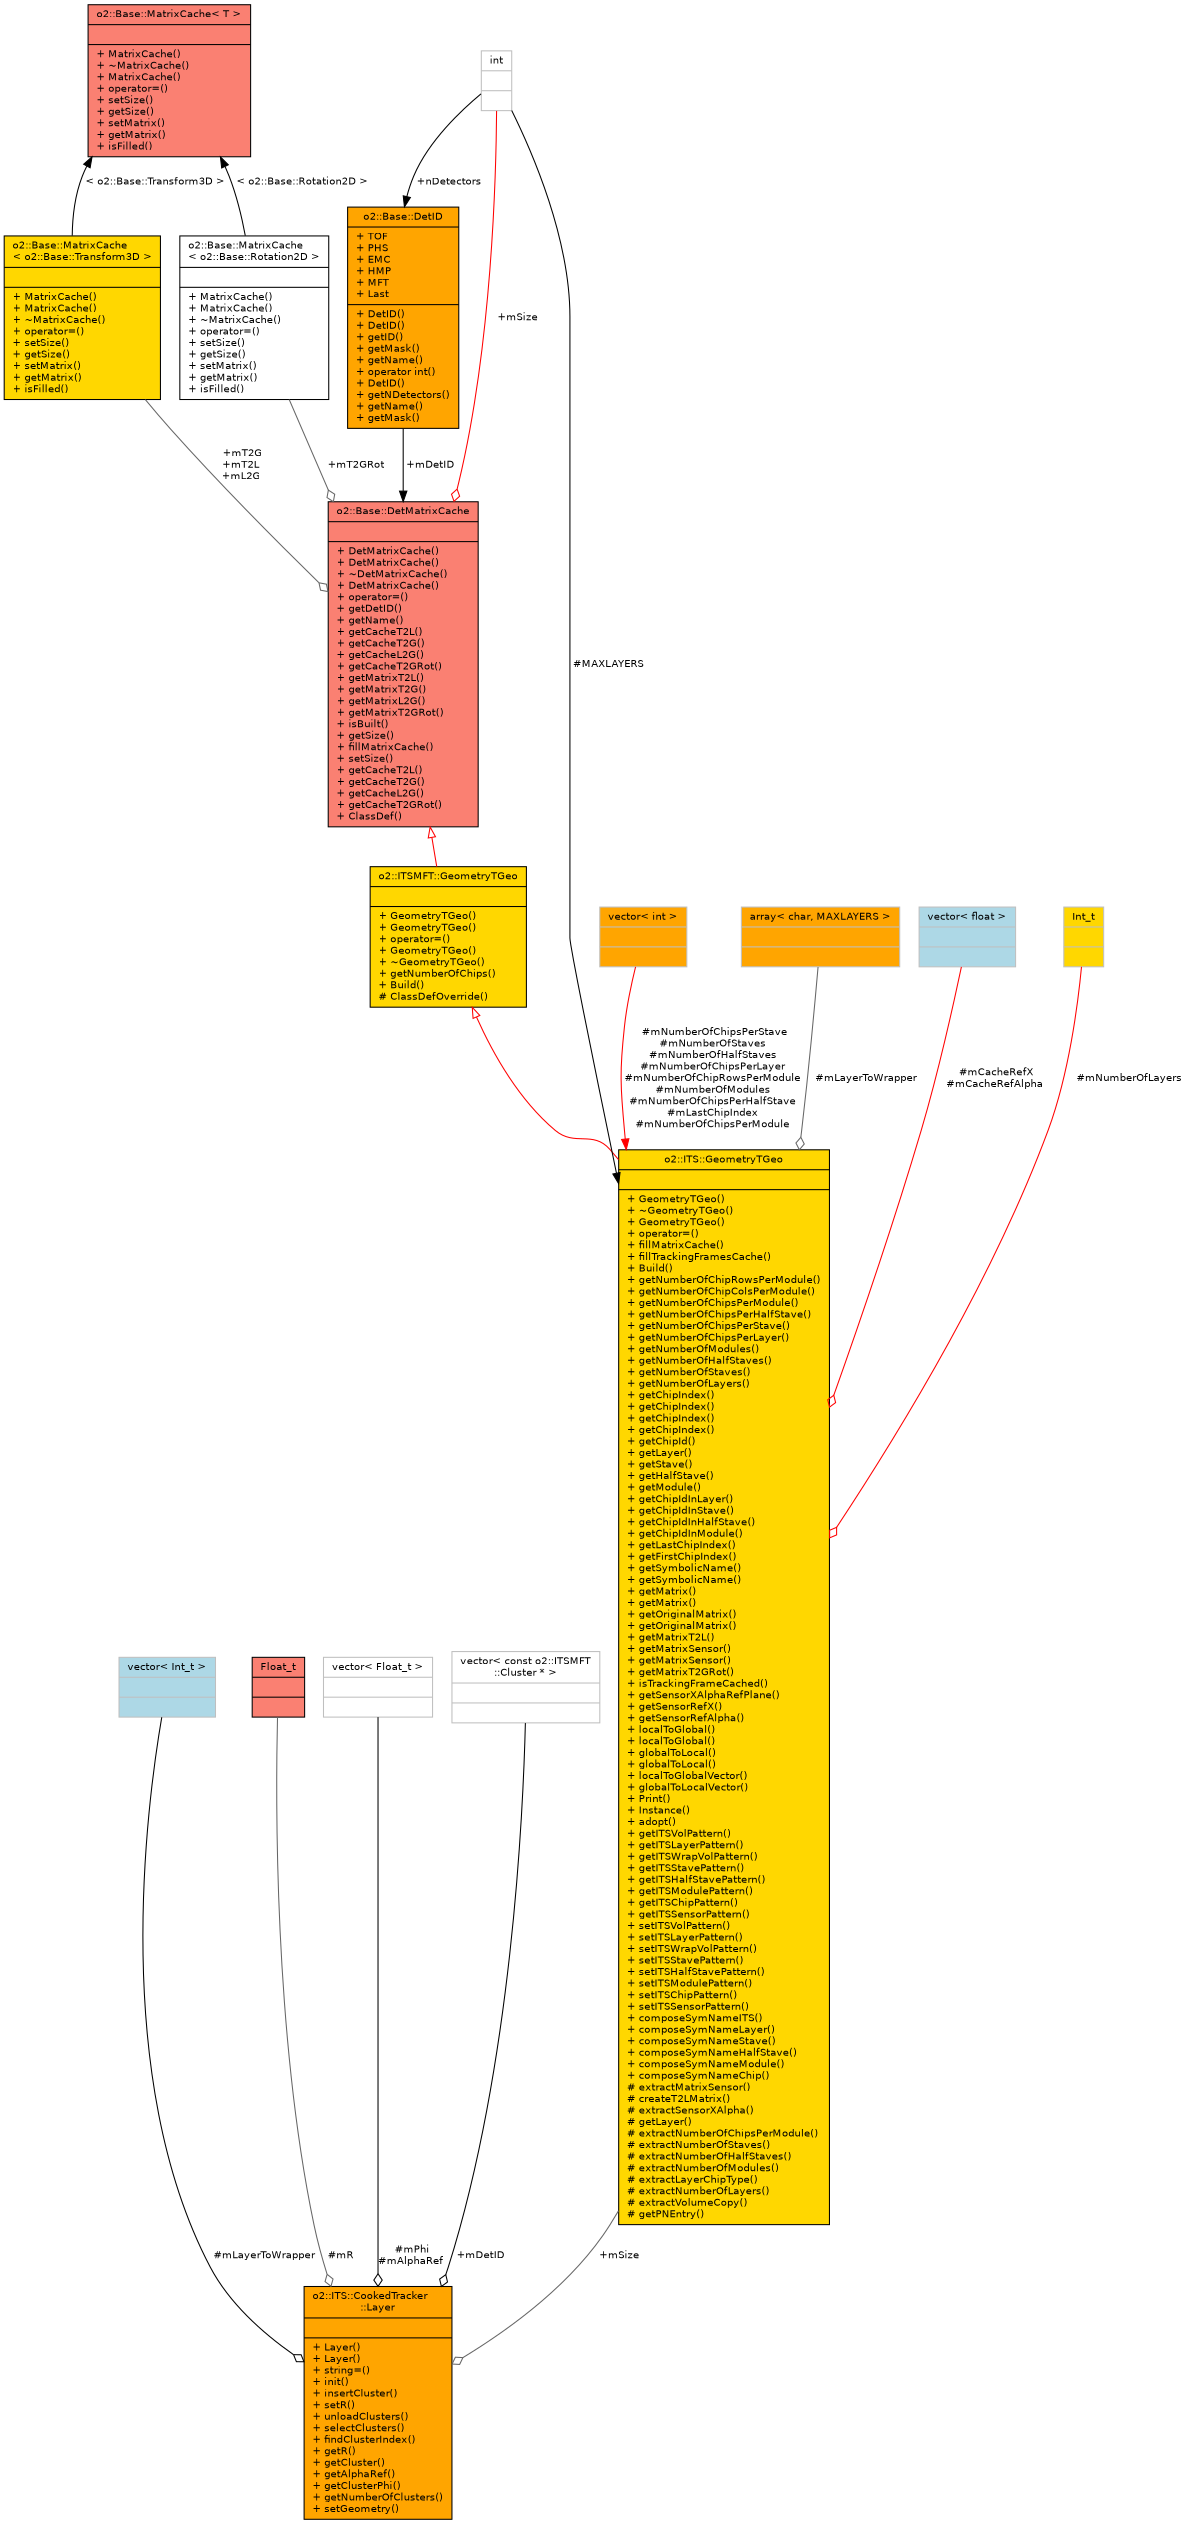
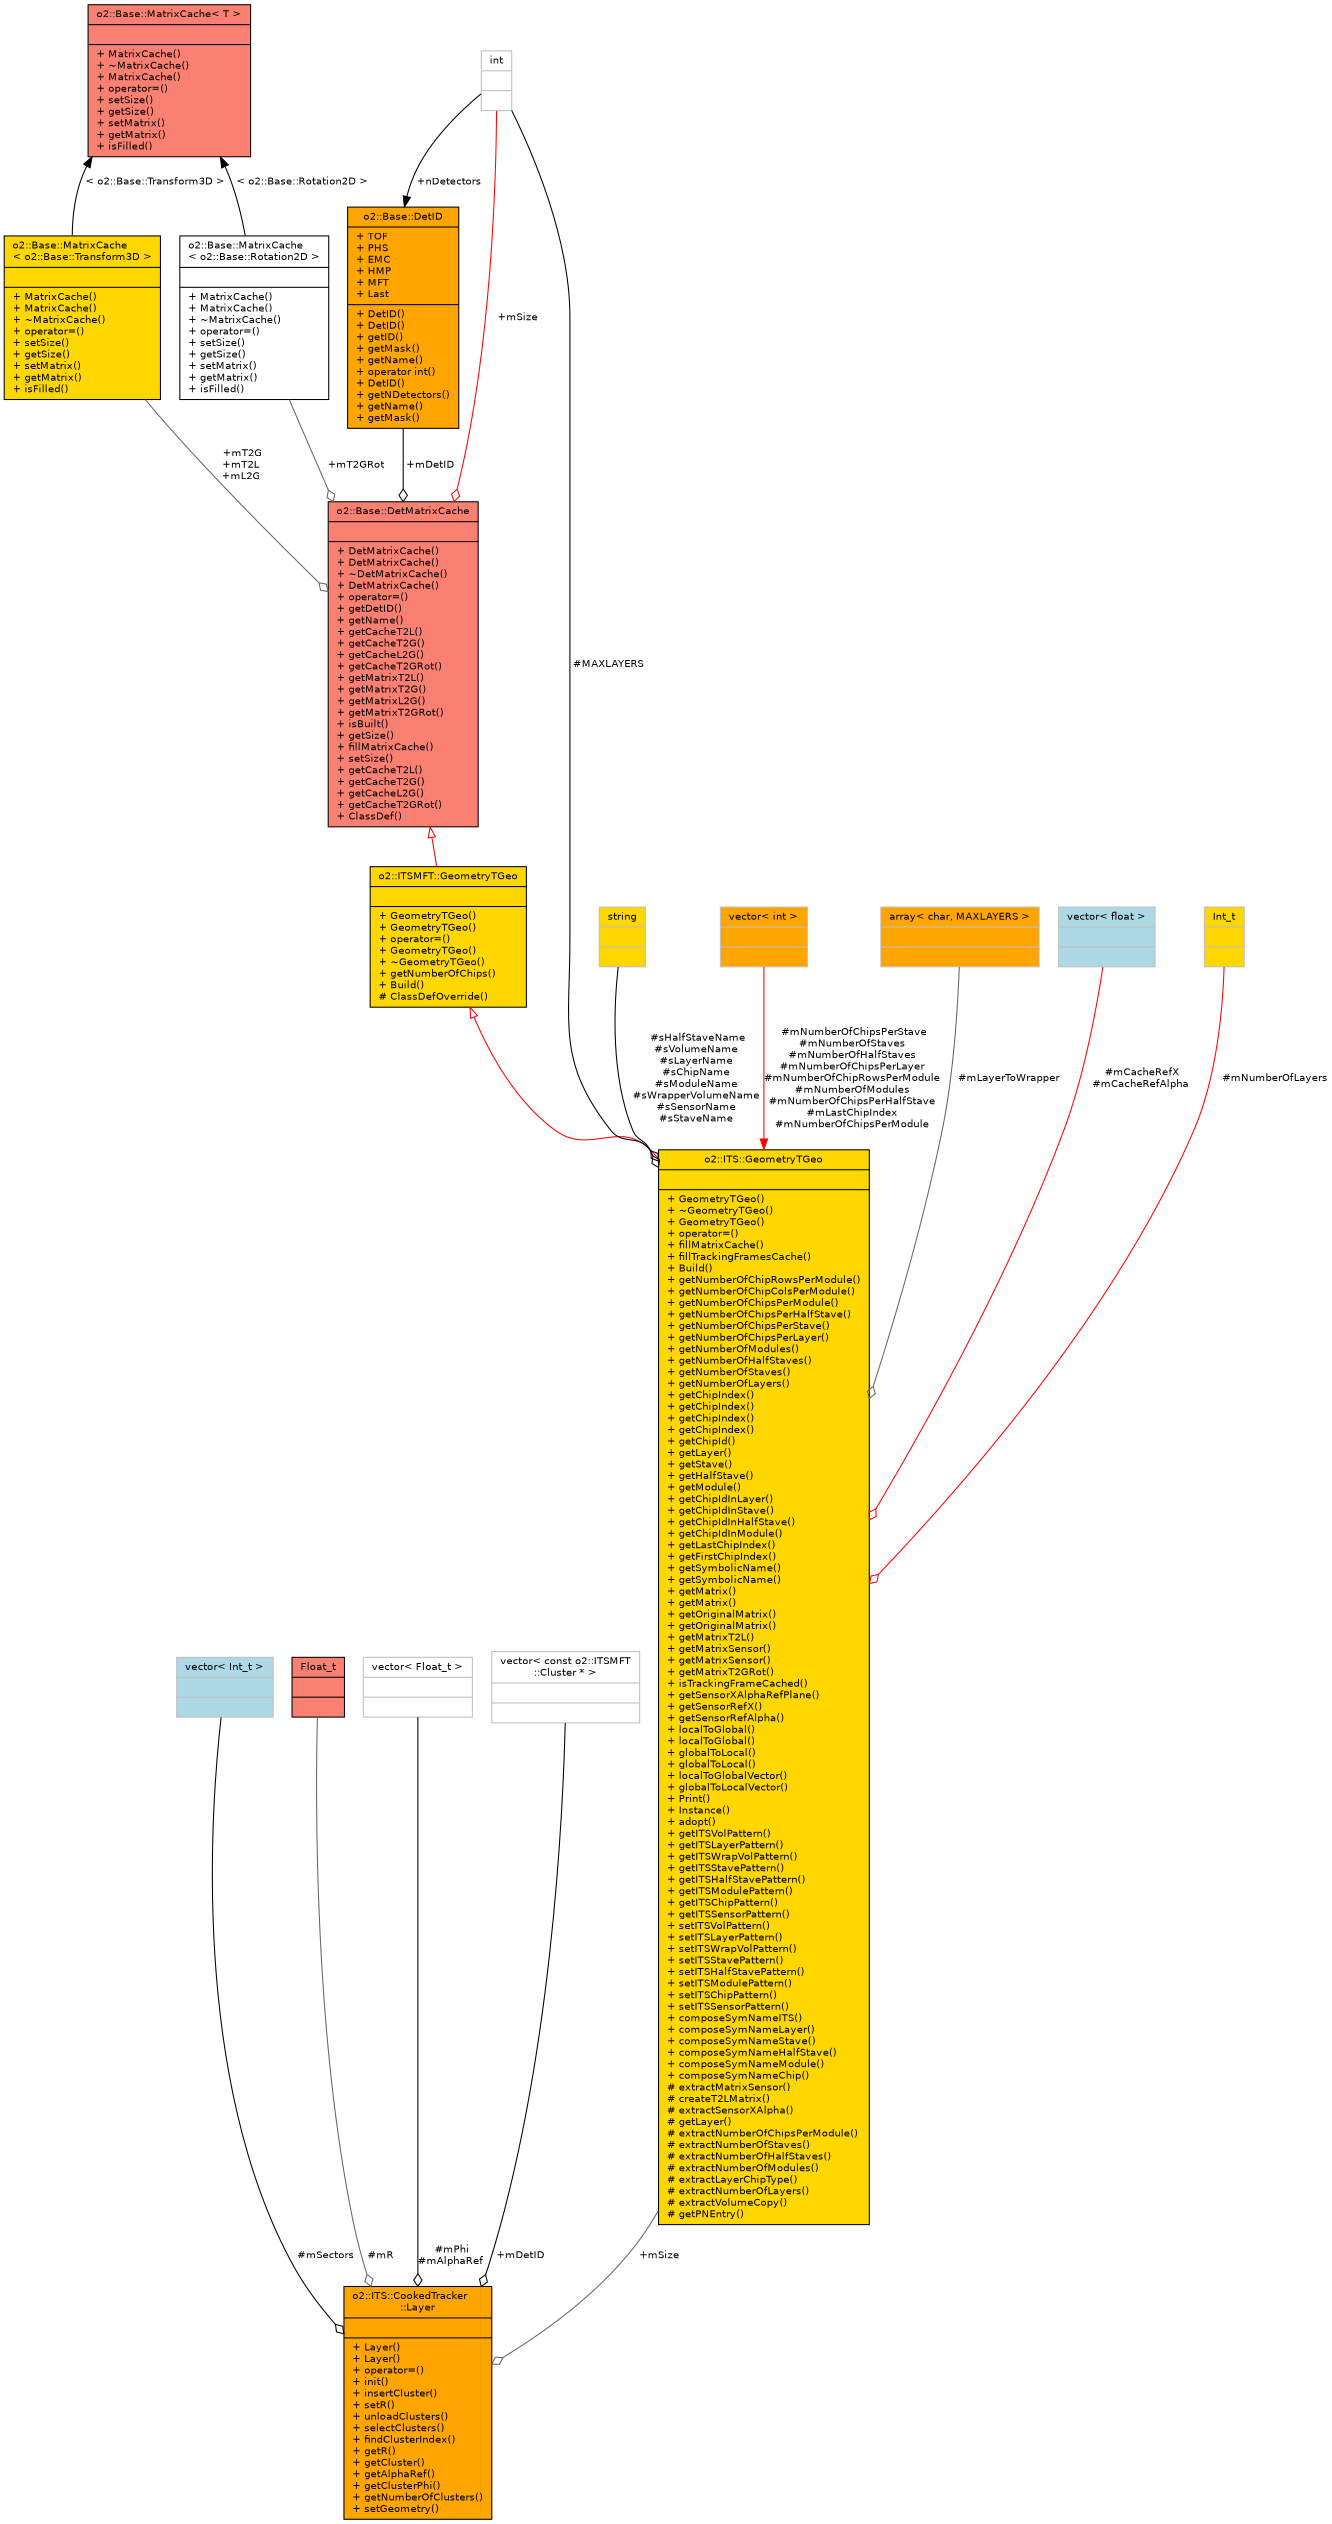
edge "o2::Base::DetID" -> "o2::Base::DetMatrixCache": arrowhead normal -> odiamond
edge "int" -> "o2::ITS::GeometryTGeo": arrowhead normal -> odiamond
node "string": added
edge "vector< Int_t >" -> "o2::ITS::CookedTracker": label " #mLayerToWrapper" -> " #mSectors"
node "o2::ITS::CookedTracker": text "+ string=()" -> "+ operator=()"
